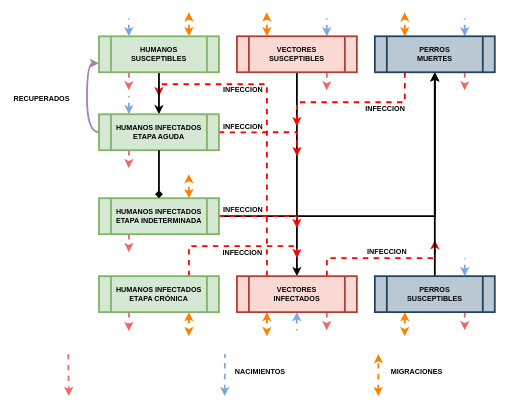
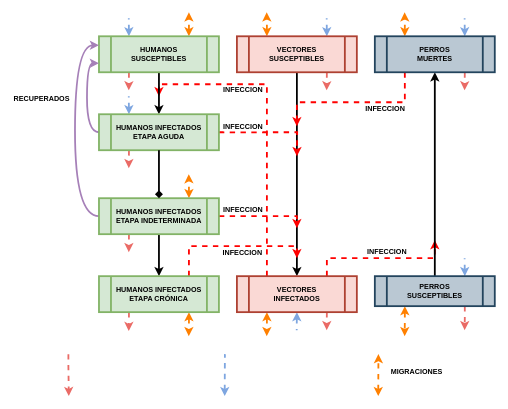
edge "HUMANOS INFECTADOS ETAPA INDETERMINADA" -> "HUMANOS SUSCEPTIBLES": added
edge "HUMANOS INFECTADOS ETAPA INDETERMINADA" -> "PERROS MUERTES": now "HUMANOS INFECTADOS ETAPA INDETERMINADA" -> "HUMANOS INFECTADOS ETAPA CRÓNICA"
node "PERROS SUSCEPTIBLES": size 120x36 -> 120x30
node "NACIMIENTOS": removed
